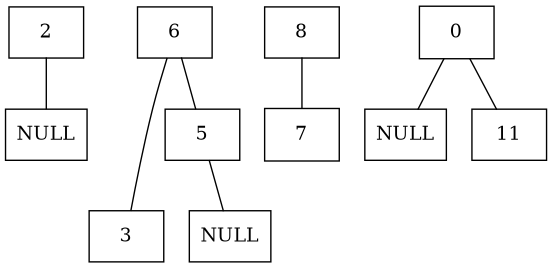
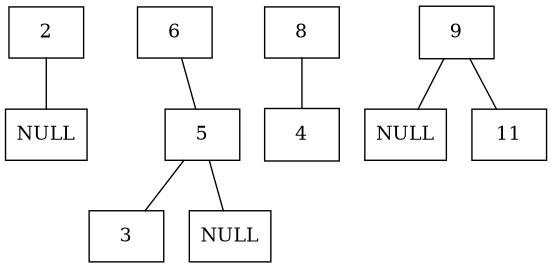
node "0": label "0" -> "9"
edge "6" -- "3": now "5" -- "3"
node "7": label "7" -> "4"
